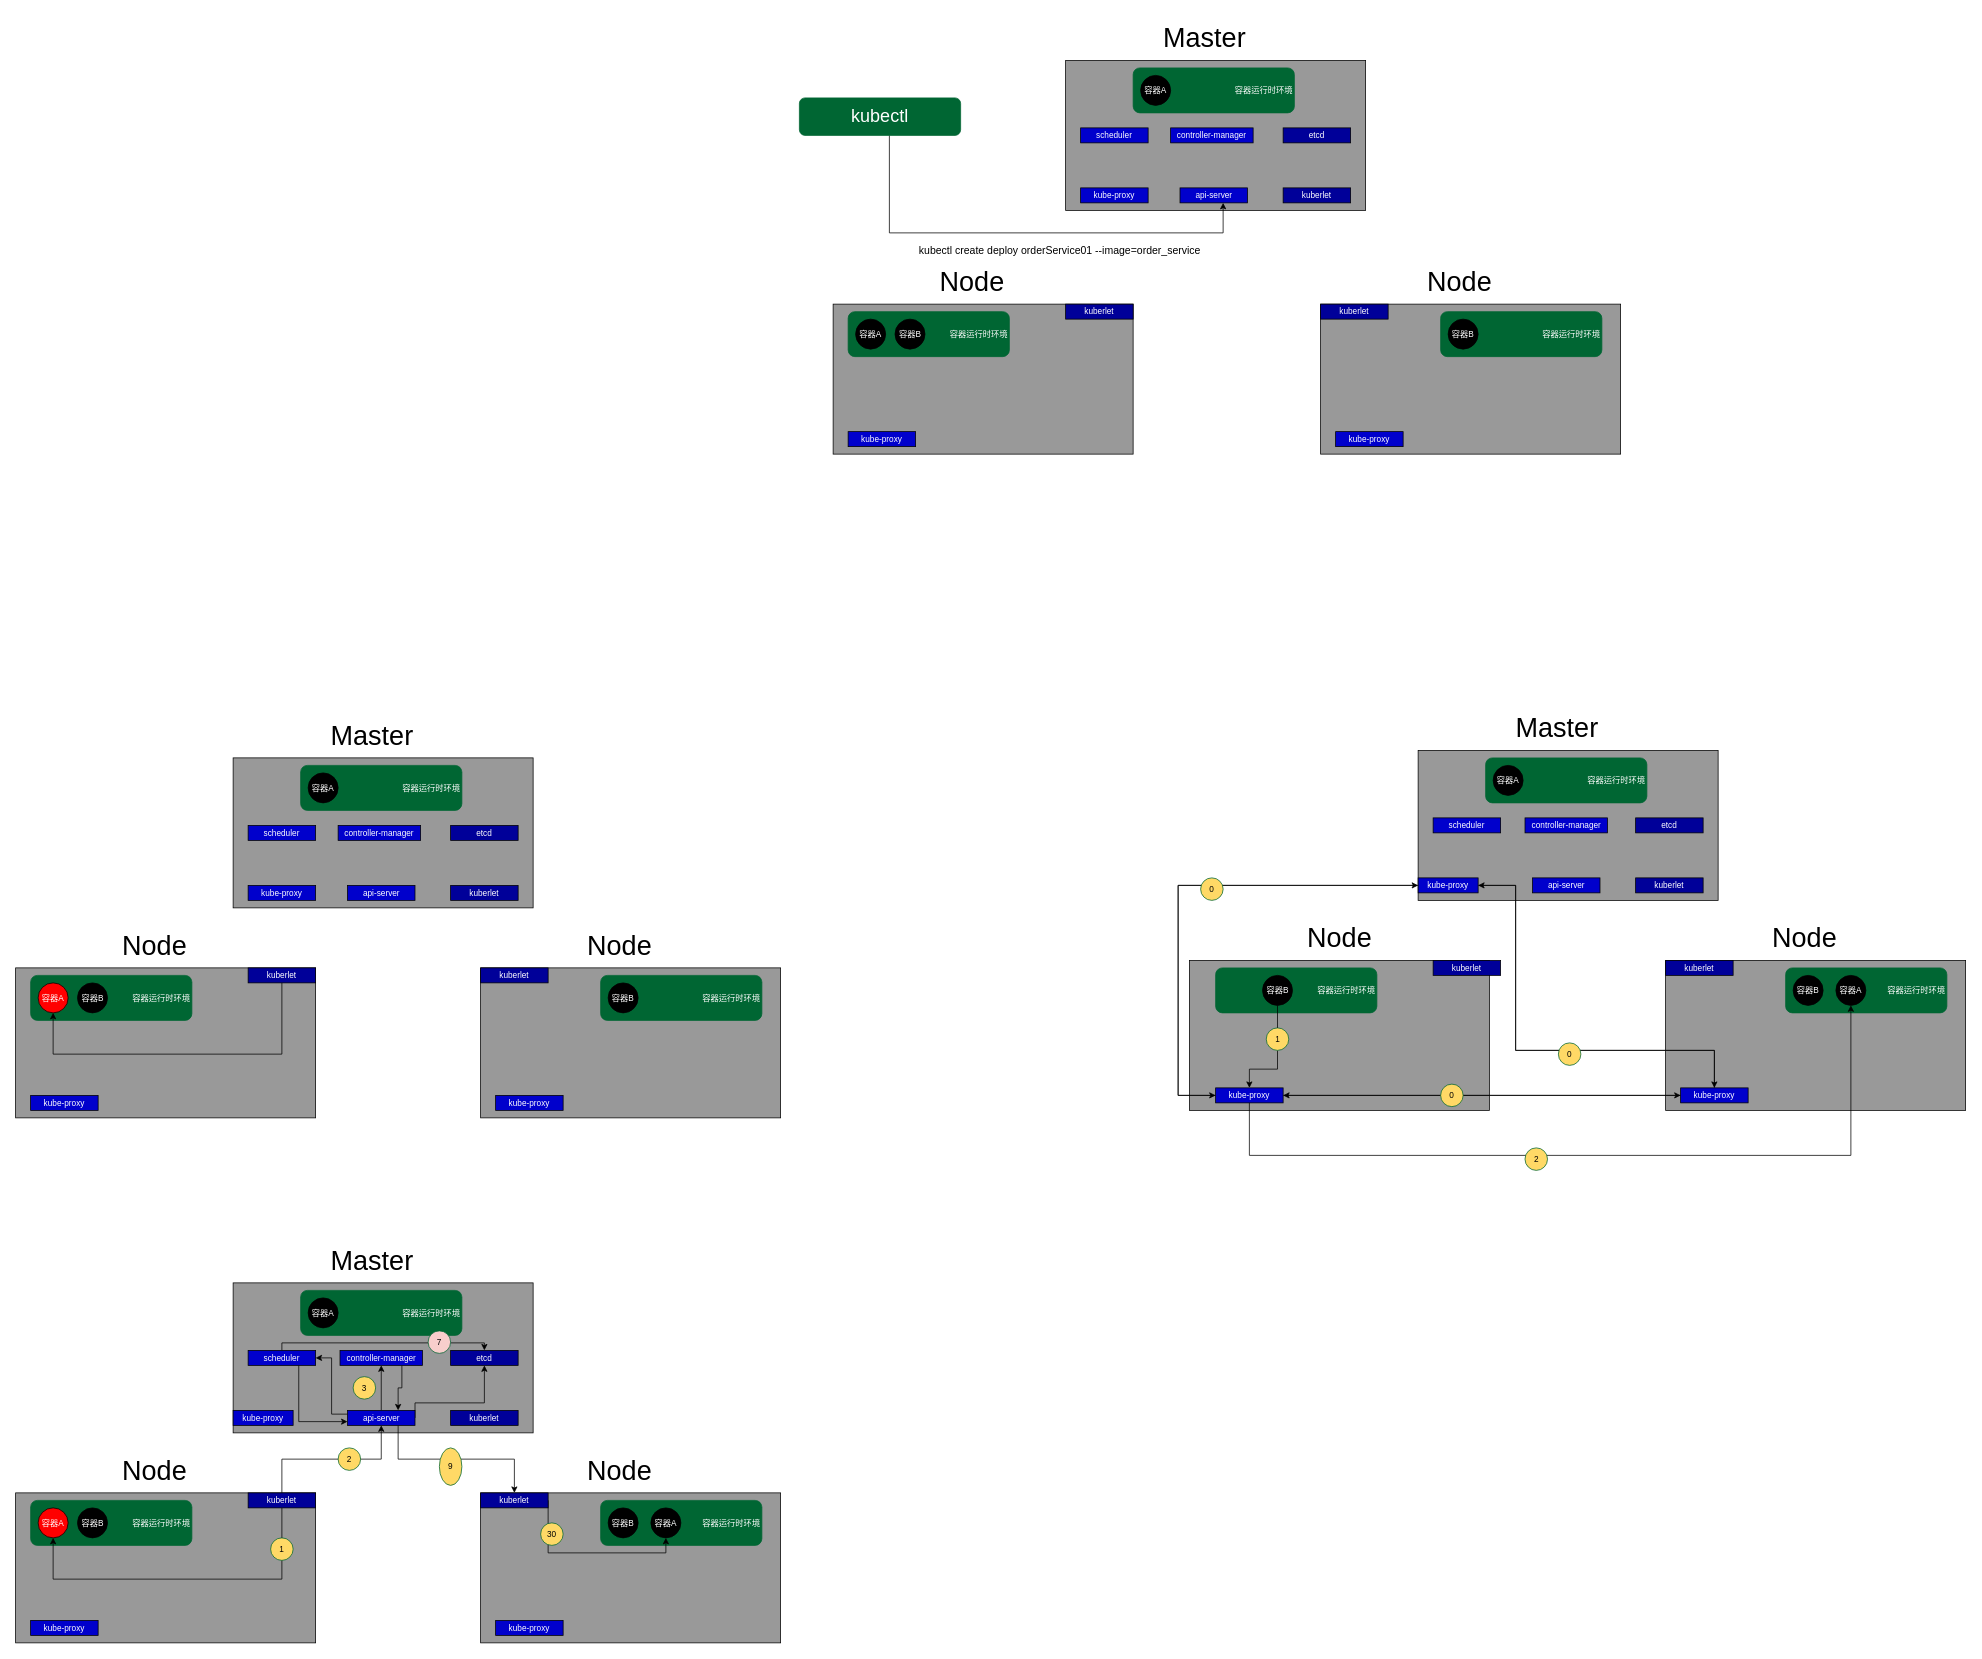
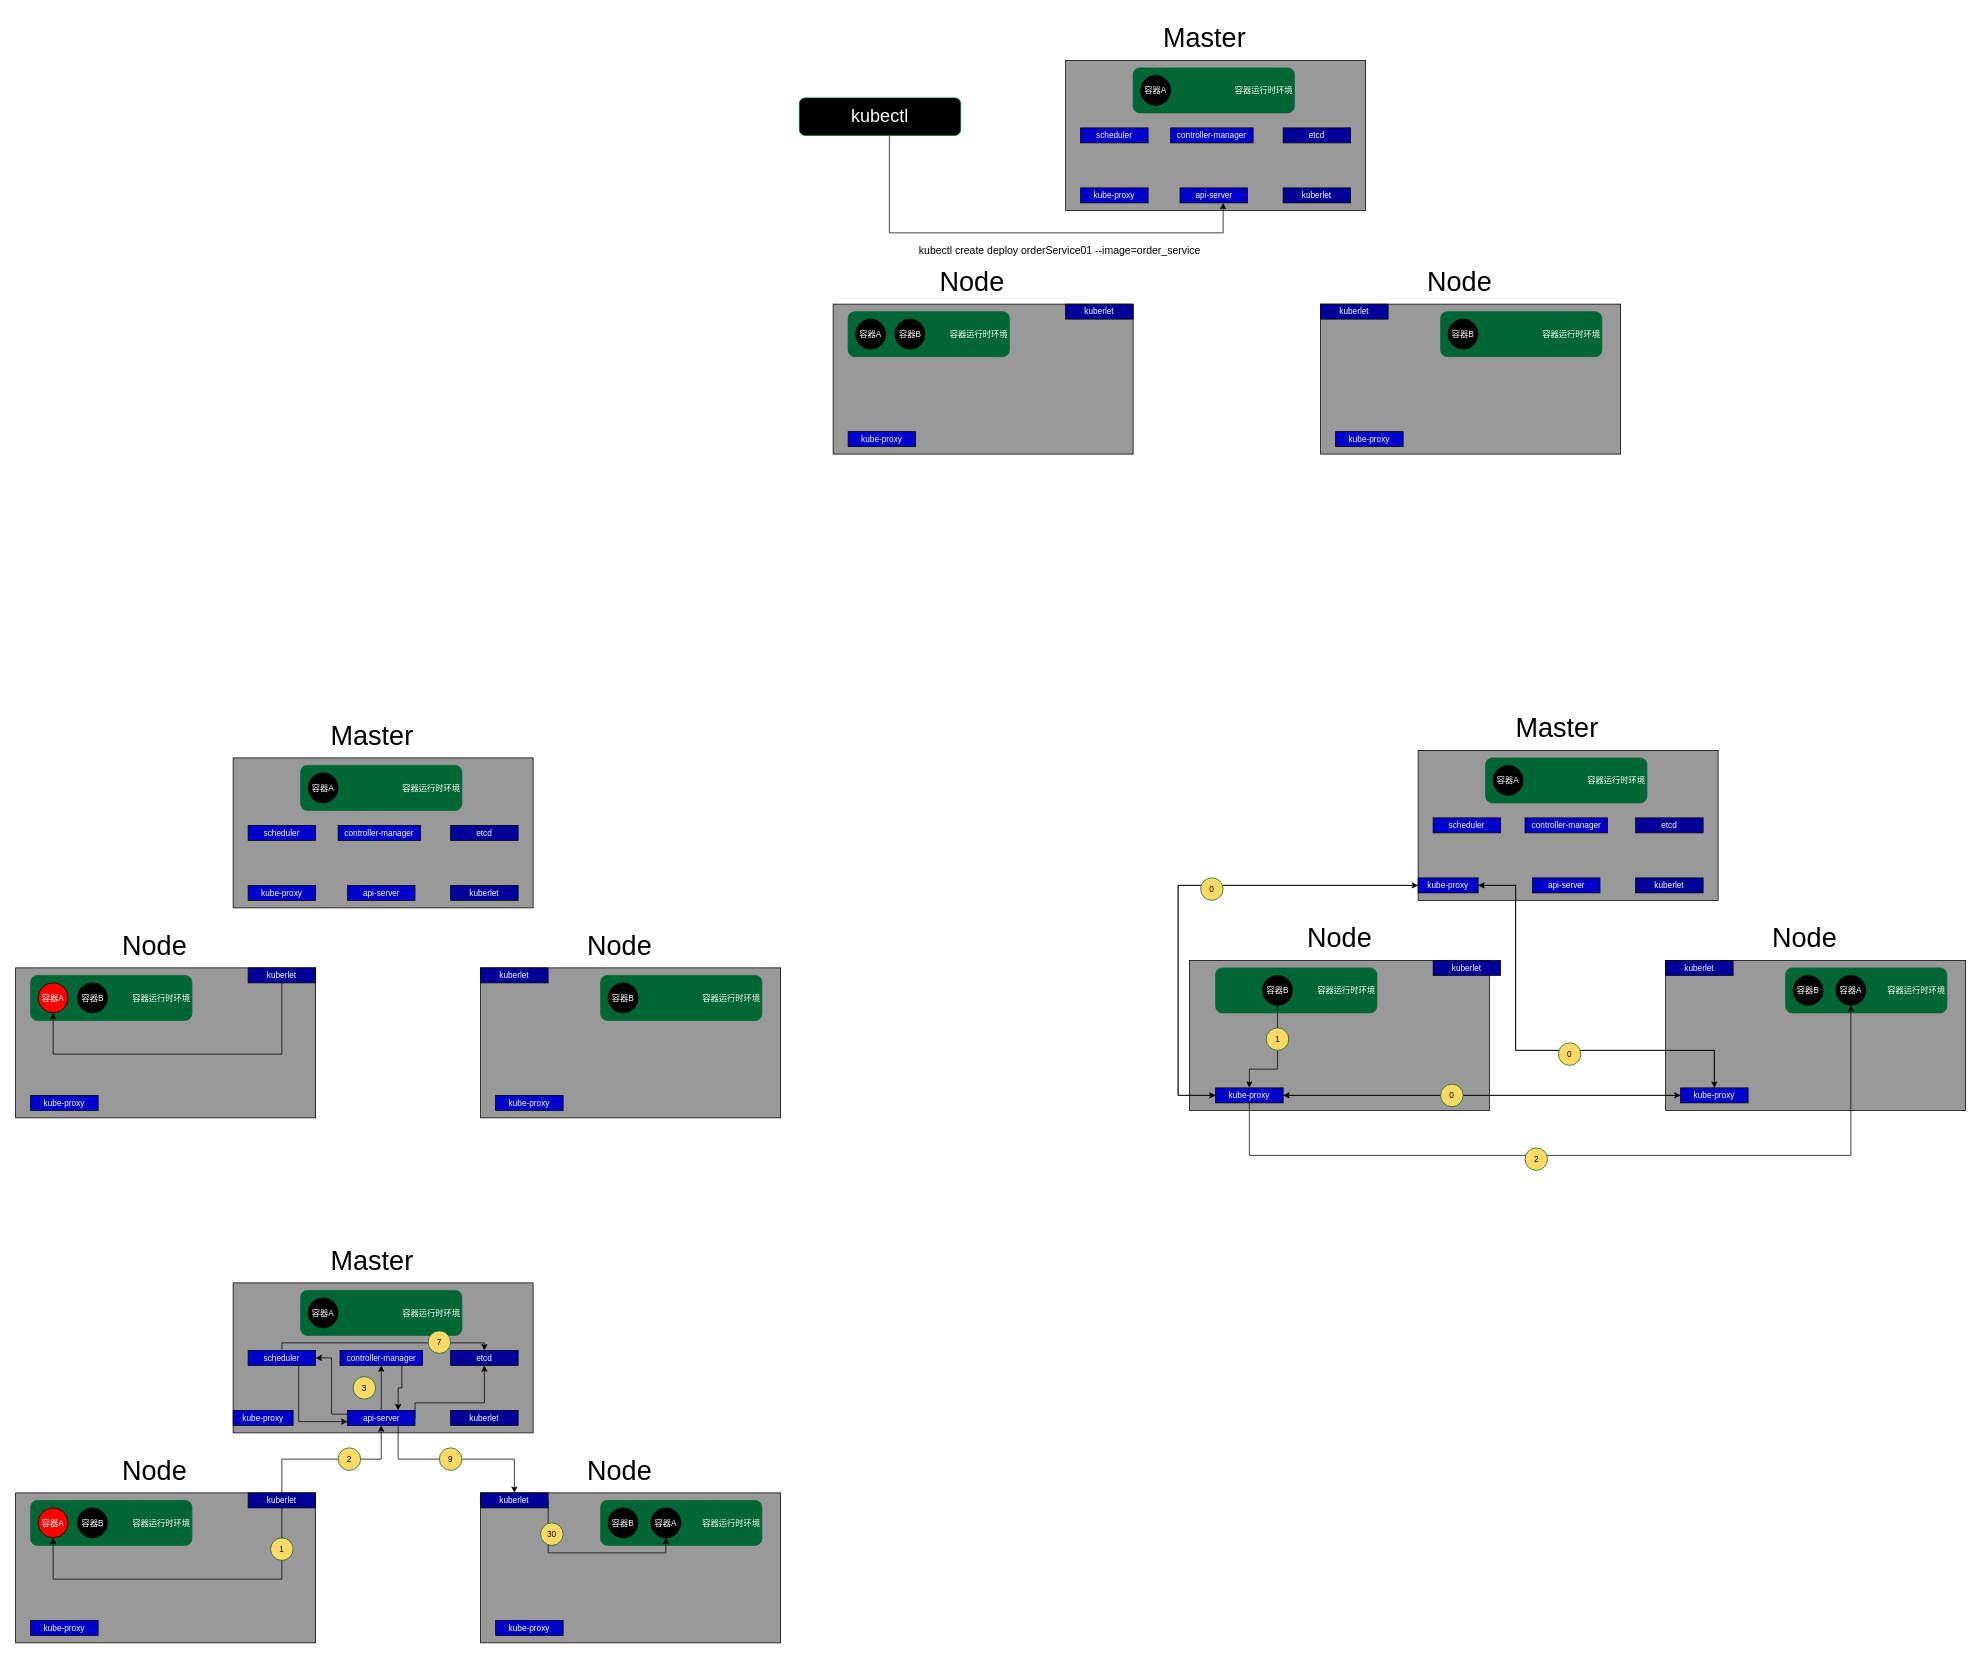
node "kubectl": fillcolor #006633 -> #000000
node "7": fillcolor #f8cecc -> #ffd966
node "9": size 23x38 -> 23x23
